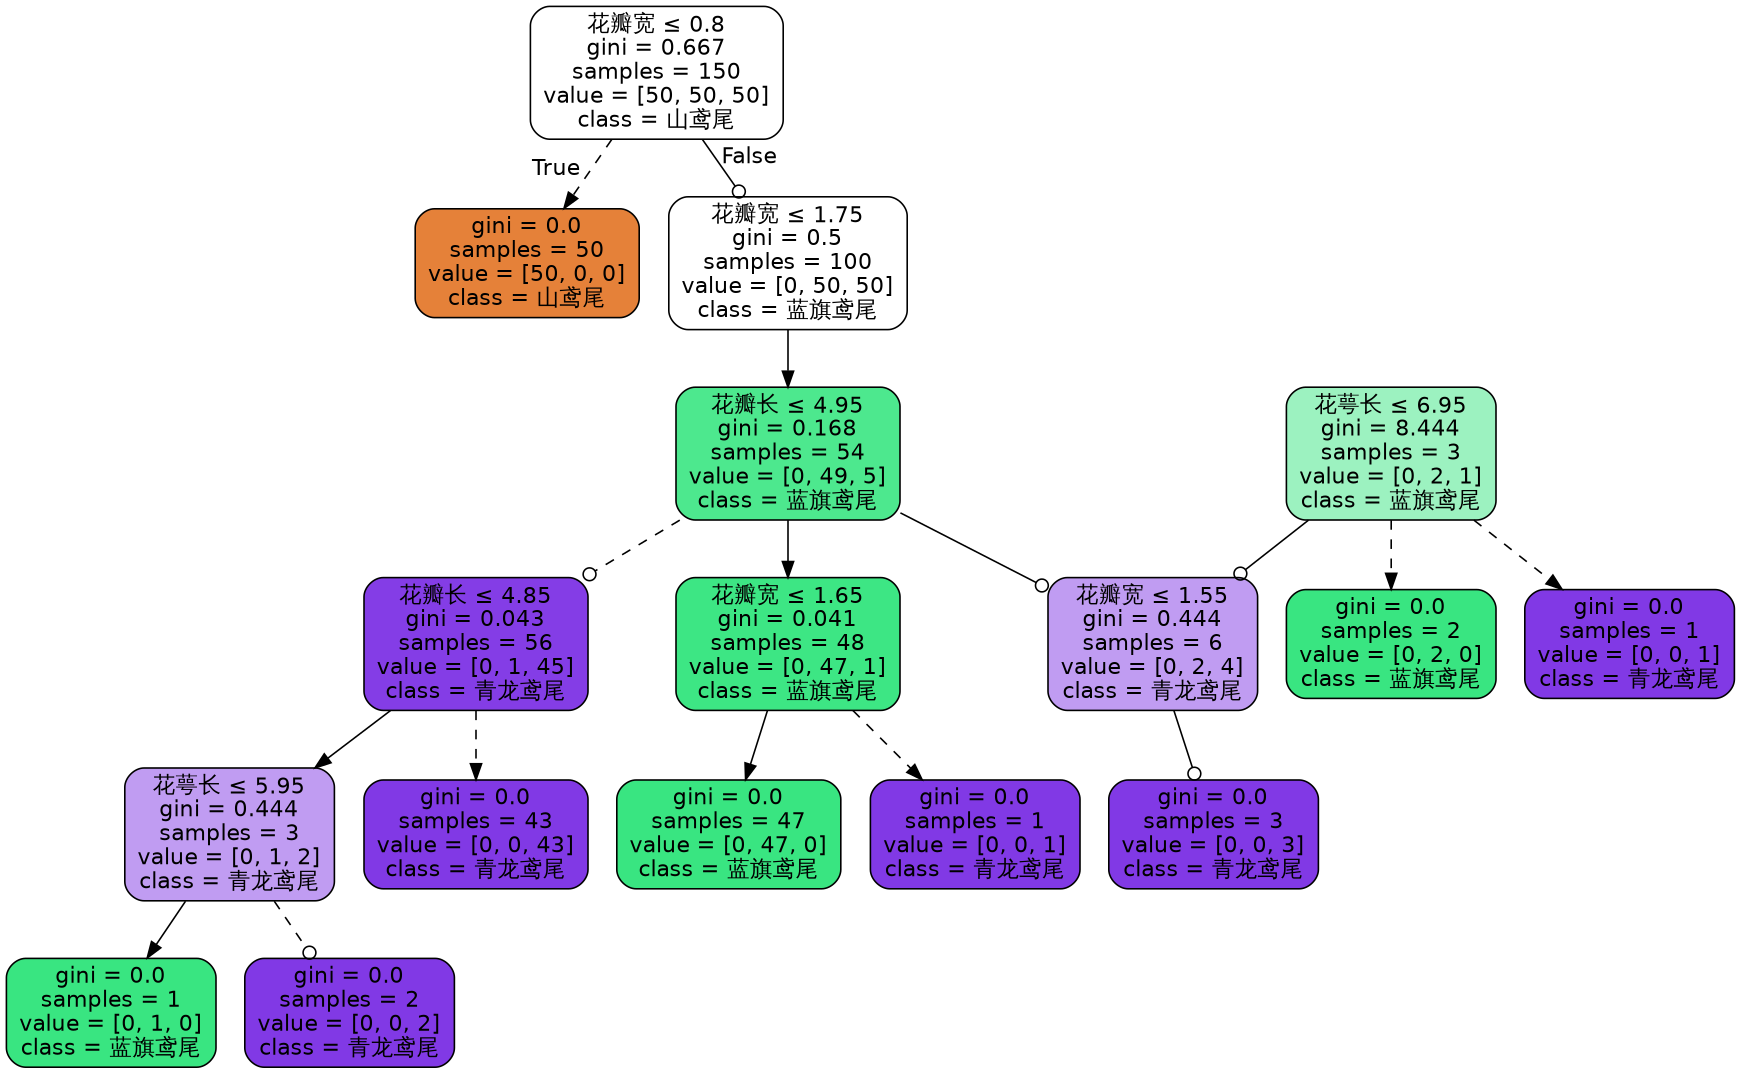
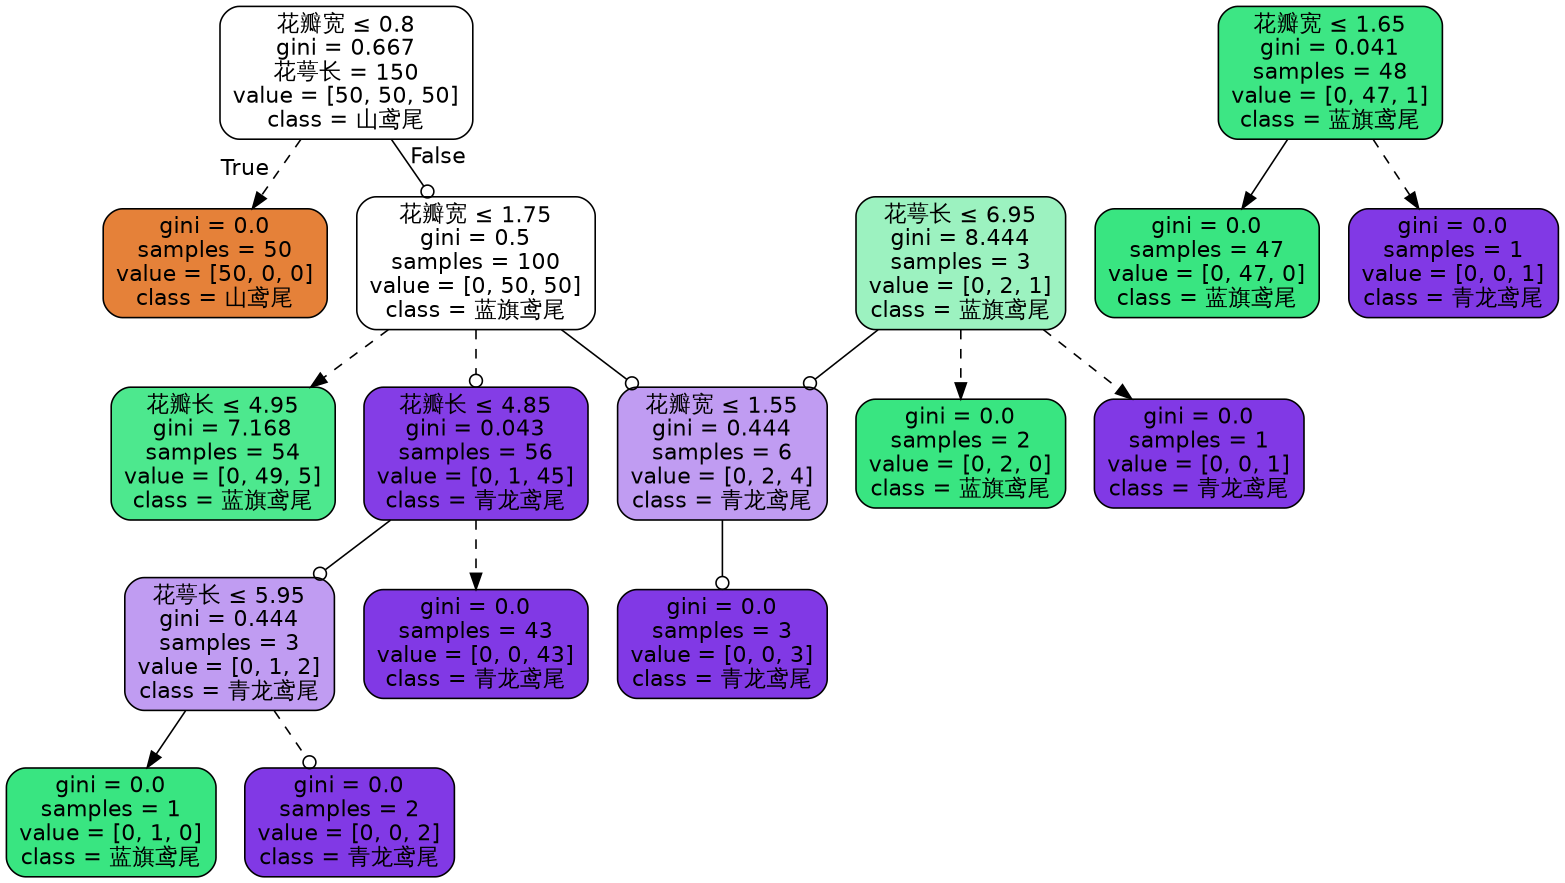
node "花瓣宽 ≤ 0.8": text "samples = 150" -> "花萼长 = 150"
edge "花瓣宽 ≤ 1.75" -> "花瓣长 ≤ 4.95": style solid -> dashed
node "花瓣长 ≤ 4.95": text "gini = 0.168" -> "gini = 7.168"
edge "花瓣长 ≤ 4.95" -> "花瓣宽 ≤ 1.65": removed
edge "花瓣长 ≤ 4.95" -> "花瓣长 ≤ 4.85": now "花瓣宽 ≤ 1.75" -> "花瓣长 ≤ 4.85"
edge "花瓣长 ≤ 4.95" -> "花瓣宽 ≤ 1.55": now "花瓣宽 ≤ 1.75" -> "花瓣宽 ≤ 1.55"
edge "花瓣长 ≤ 4.85" -> "花萼长 ≤ 5.95": arrowhead normal -> odot
